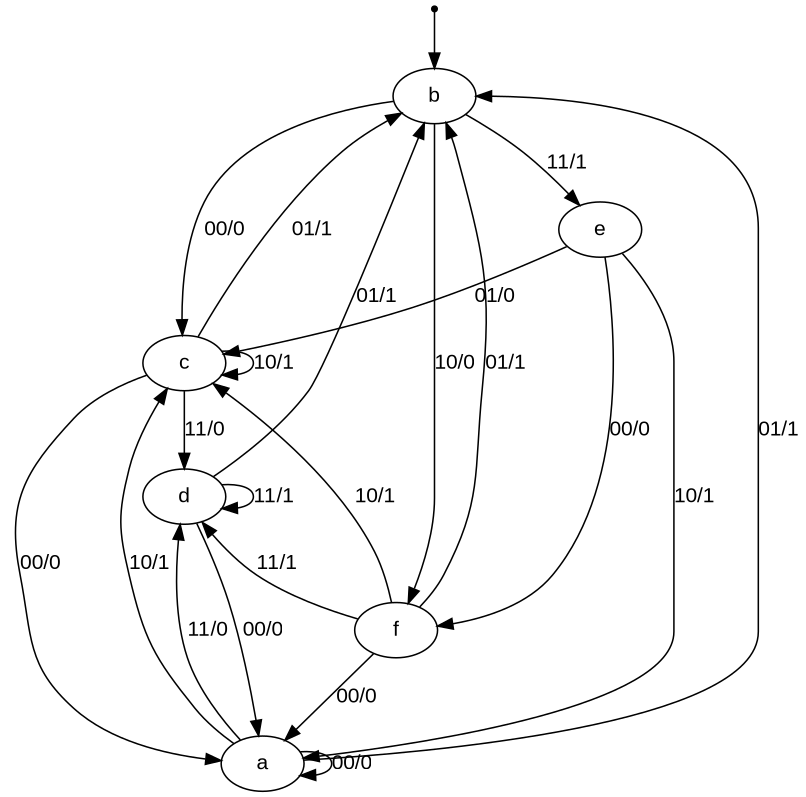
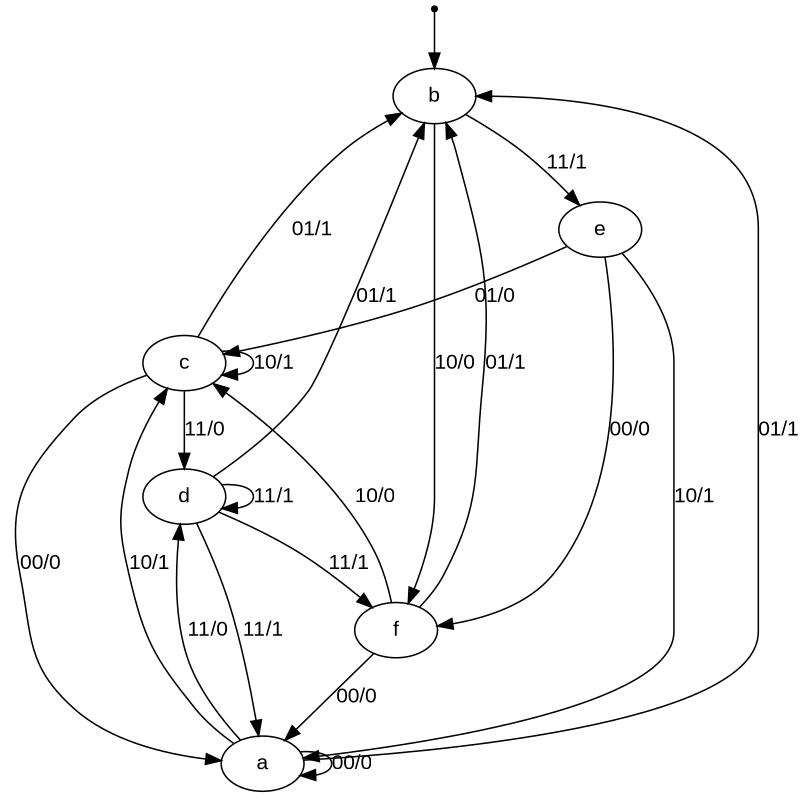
edge "b" -> "c": removed, label "00/0"
edge "f" -> "c": label "10/1" -> "10/0"
edge "f" -> "d": reversed
edge "d" -> "a": label "00/0" -> "11/1"
